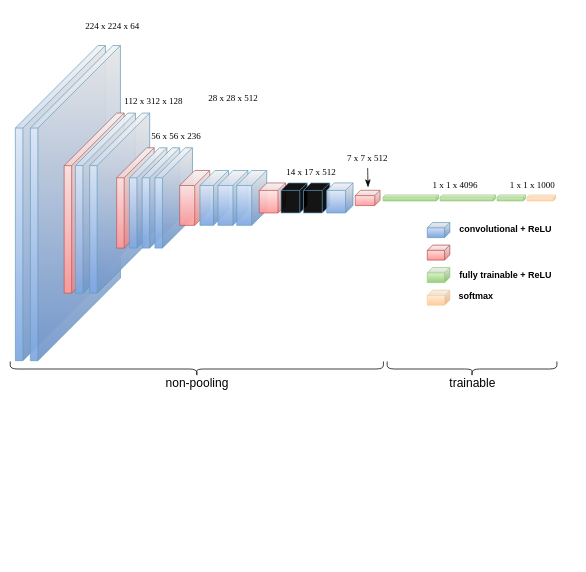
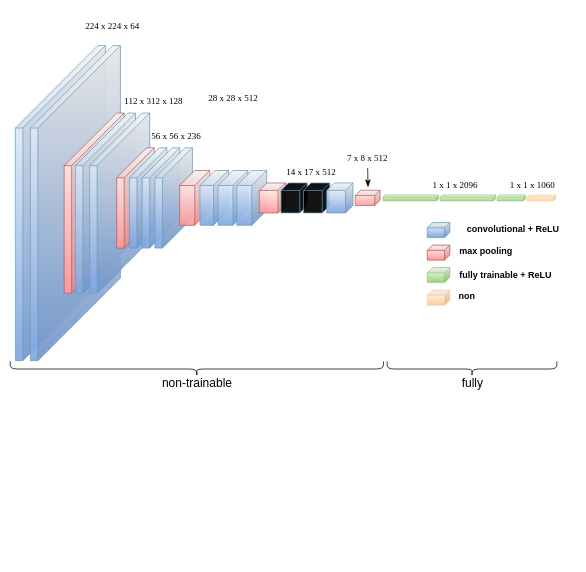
node "7 x 7 x 512": label "7 x 7 x 512" -> "7 x 8 x 512"
node "1 x 1 x 4096": label "1 x 1 x 4096" -> "1 x 1 x 2096"
node "1 x 1 x 1000": label "1 x 1 x 1000" -> "1 x 1 x 1060"
node "convolutional + ReLU": moved (510, 229) -> (517, 229)
node "max pooling": added
node "softmax": label "softmax" -> "non"
node "non-pooling": label "non-pooling" -> "non-trainable"
node "trainable": label "trainable" -> "fully"
